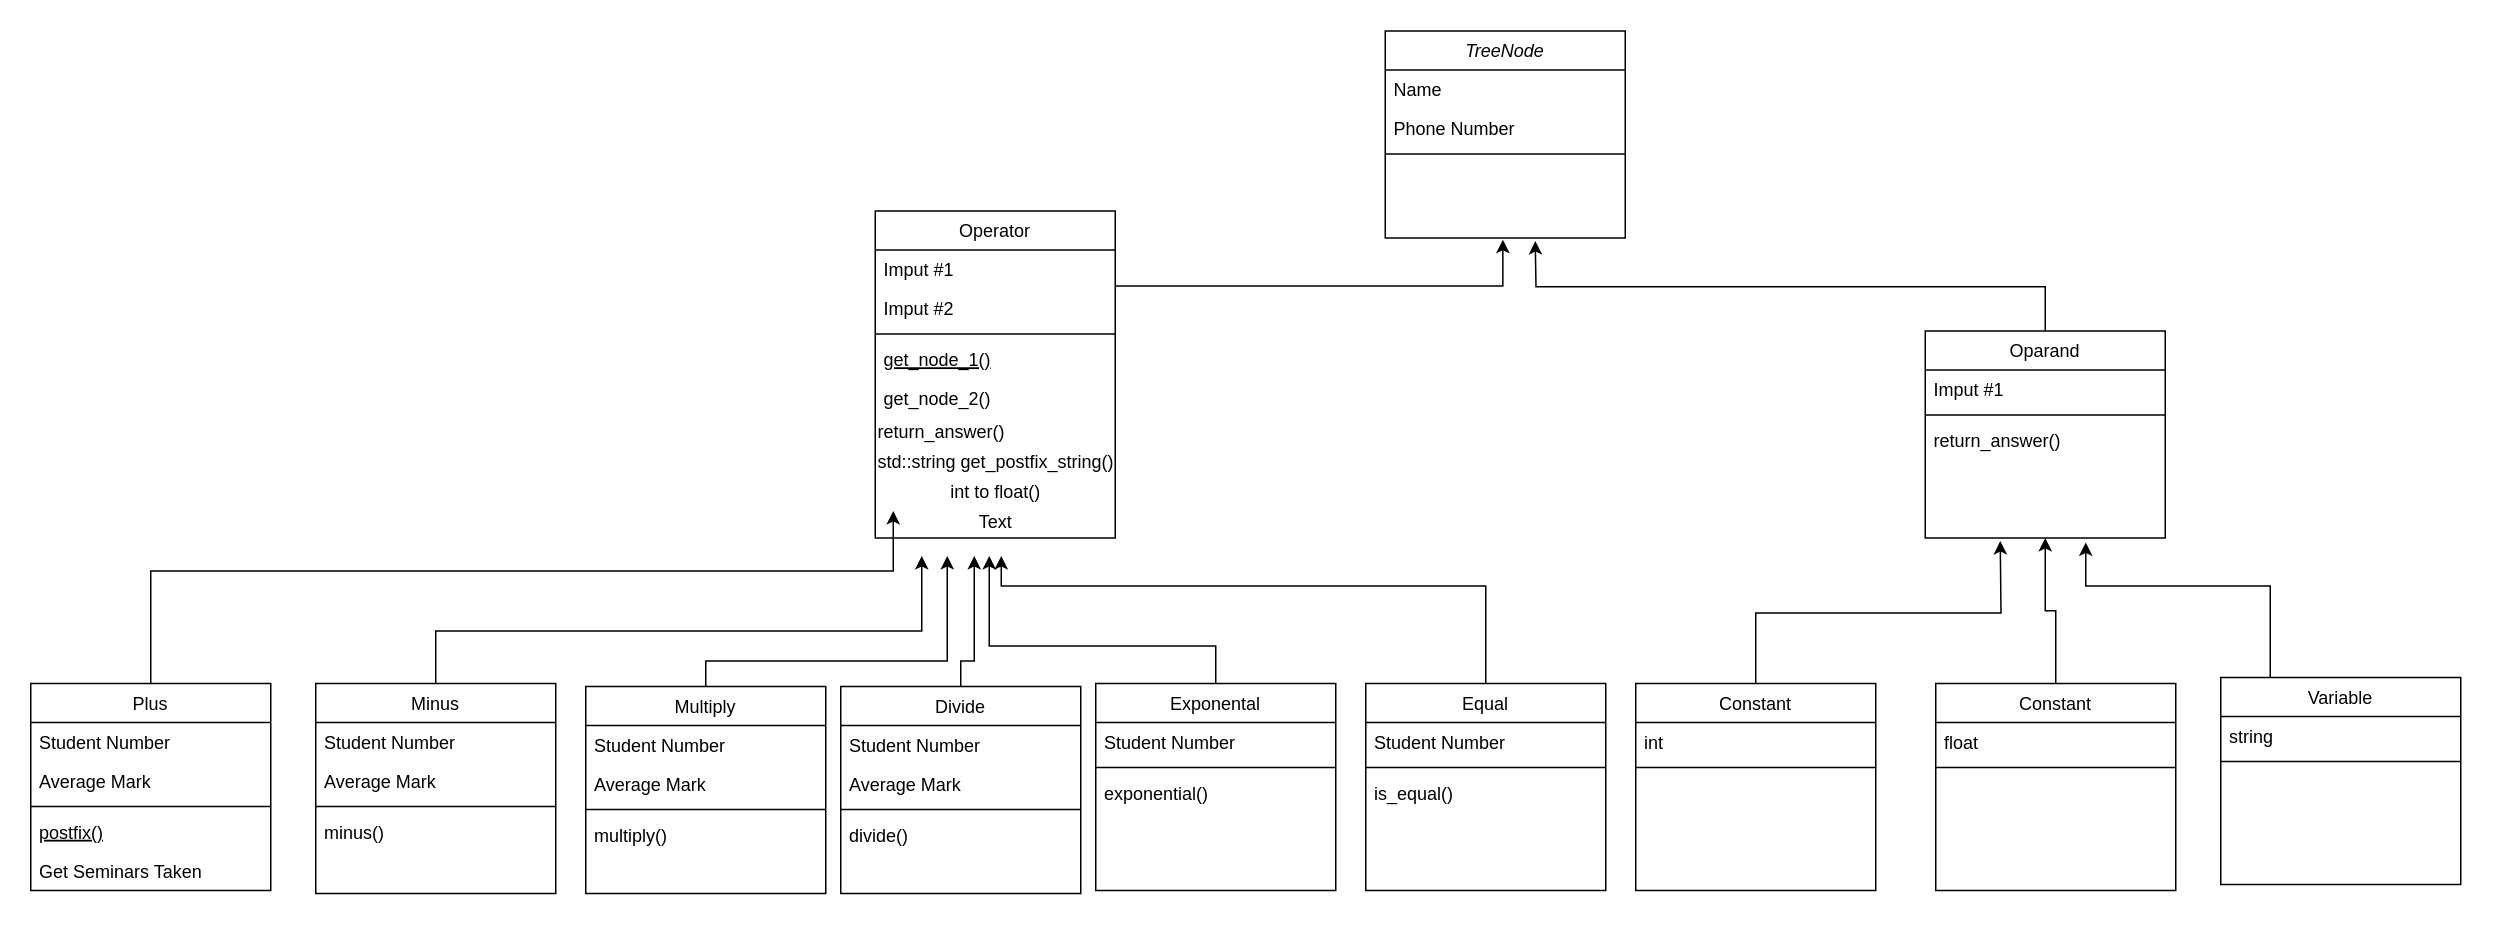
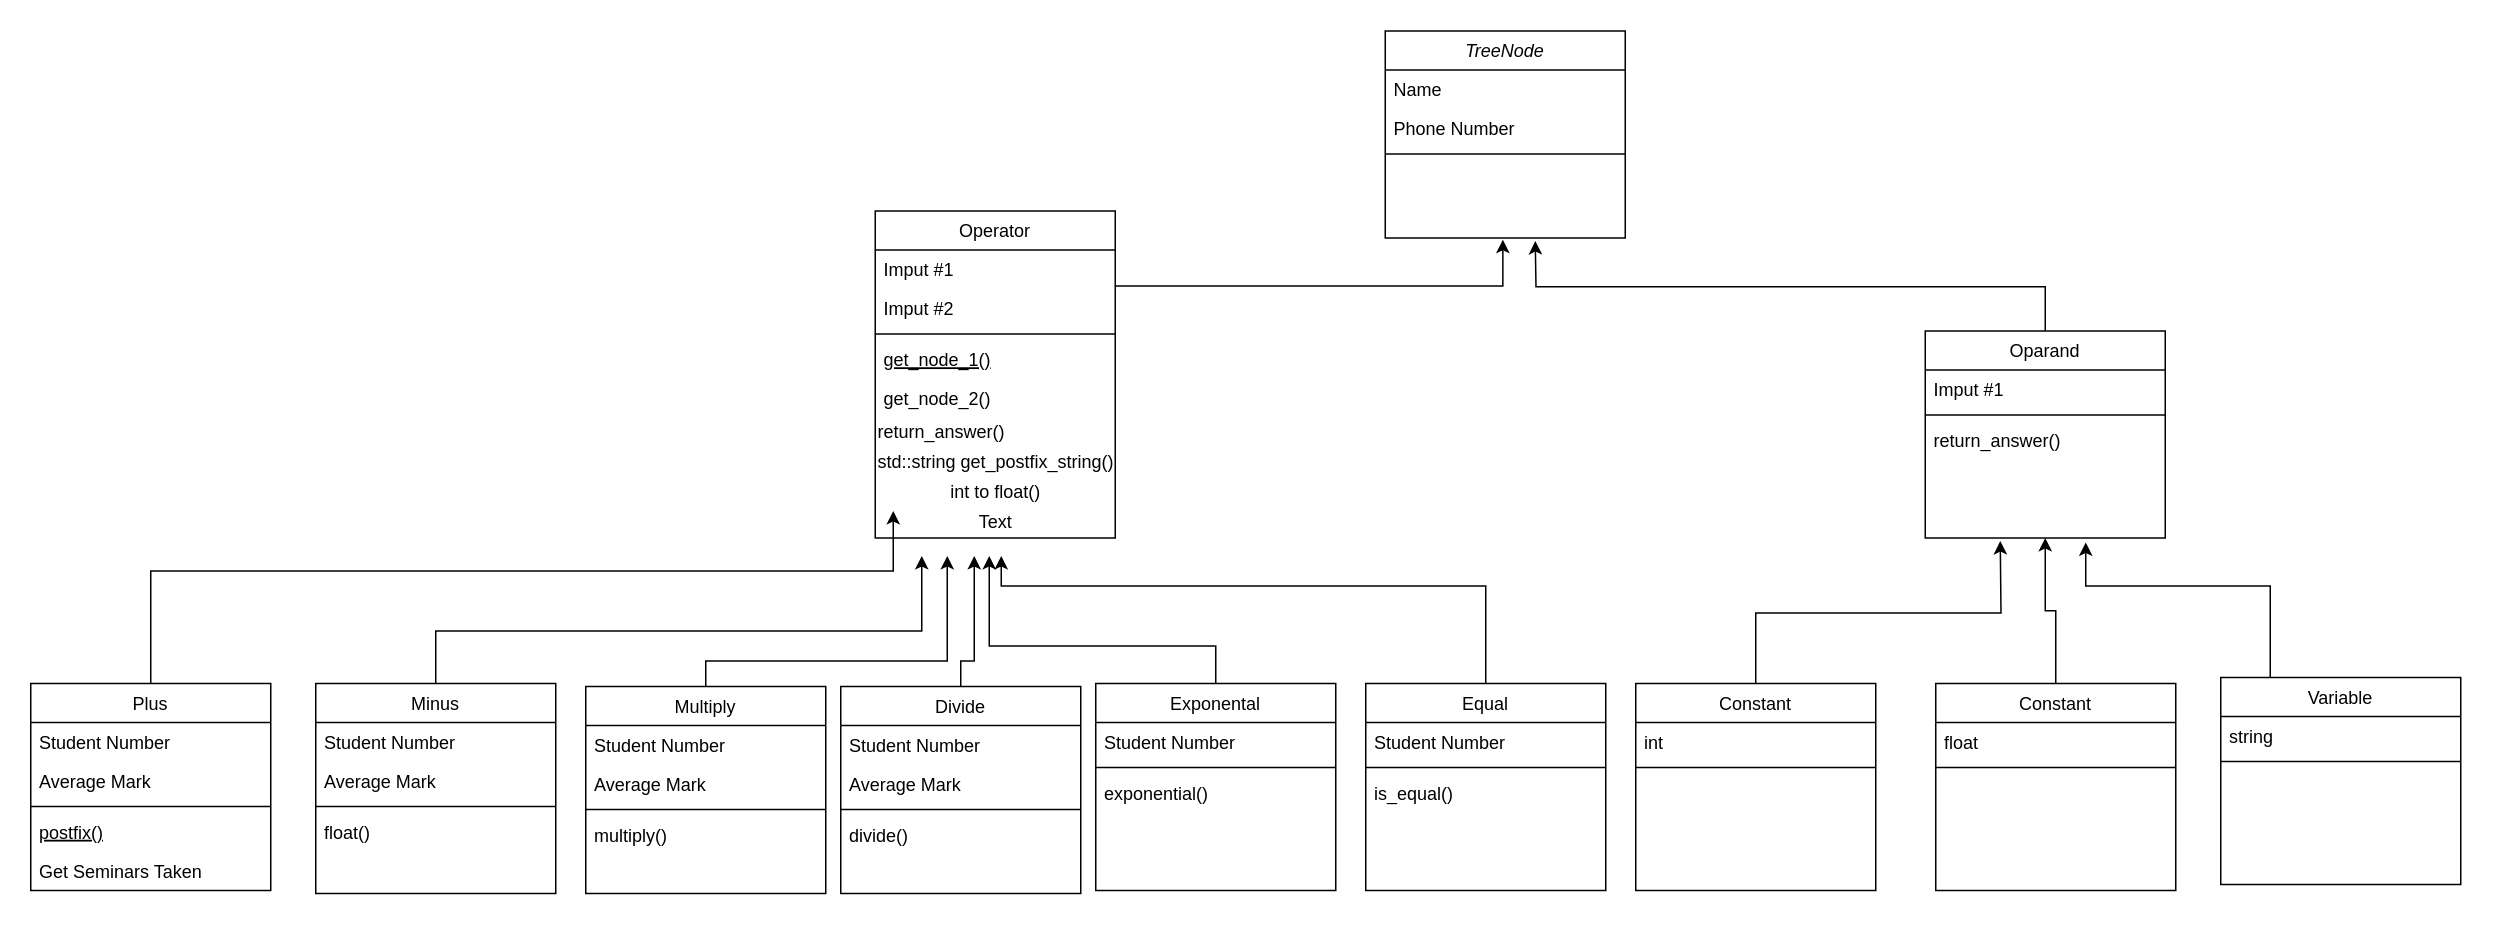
node "minus()": label "minus()" -> "float()"
